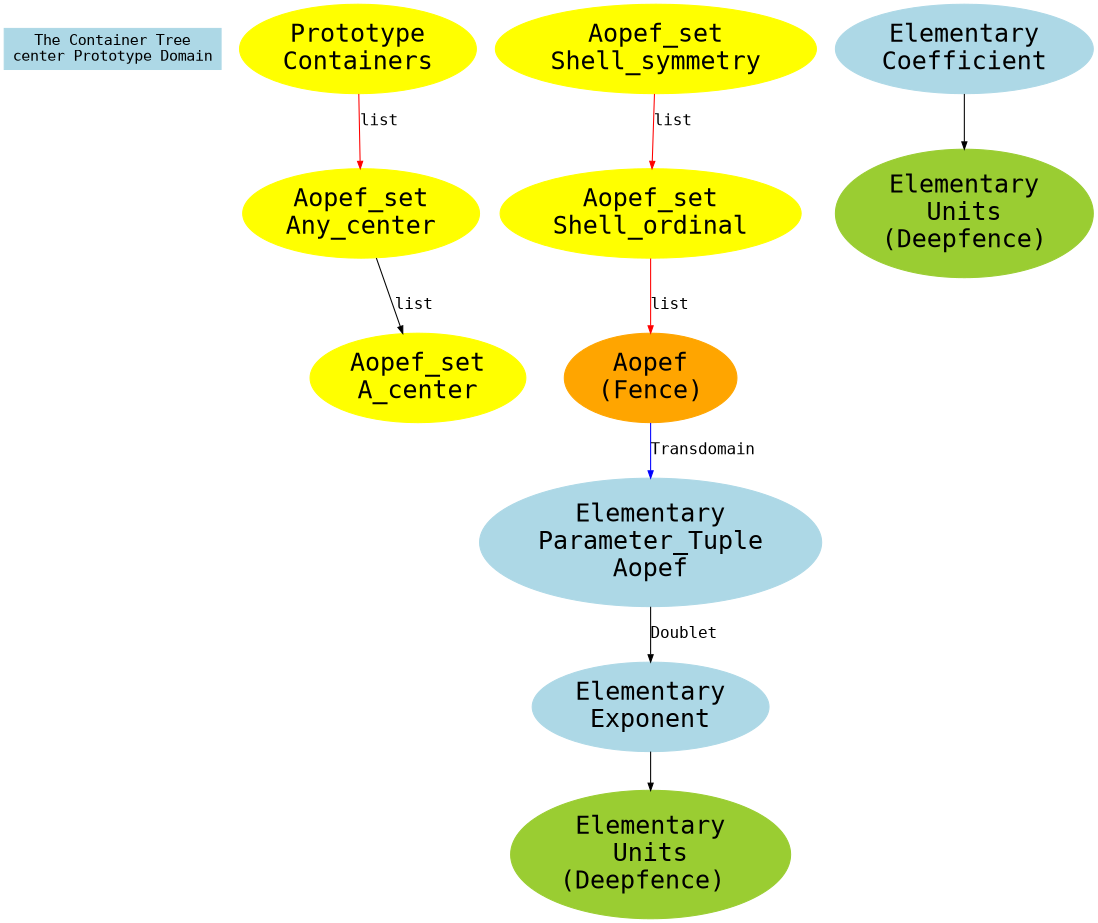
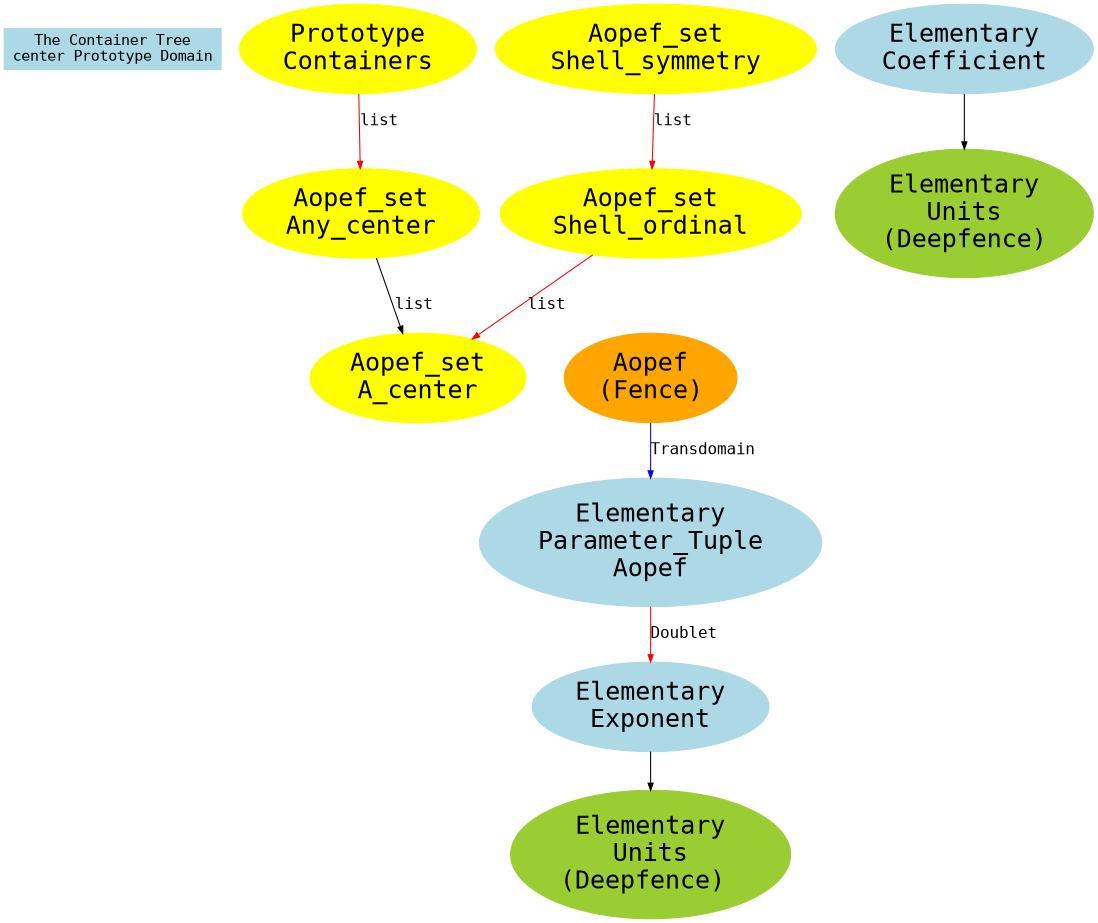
edge "Aopef_set Shell_ordinal" -- "Aopef (Fence)": now "Aopef_set Shell_ordinal" -- "Aopef_set A_center"
edge "Elementary Parameter_Tuple Aopef" -- "Elementary Exponent": color black -> red
